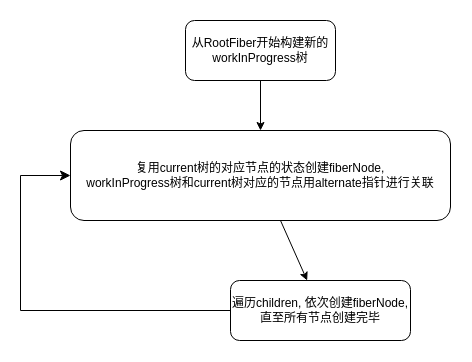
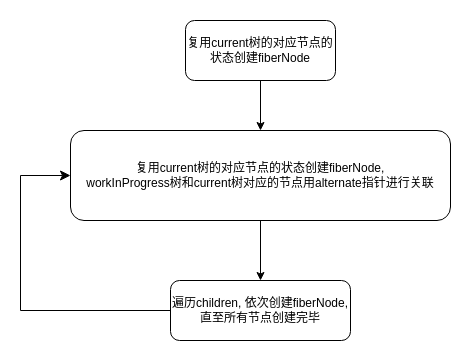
node "从RootFiber开始构建新的workInProgress树": label "从RootFiber开始构建新的workInProgress树" -> "复用current树的对应节点的状态创建fiberNode"
node "遍历children, 依次创建fiberNode,直至所有节点创建完毕": moved (321, 311) -> (261, 311)
